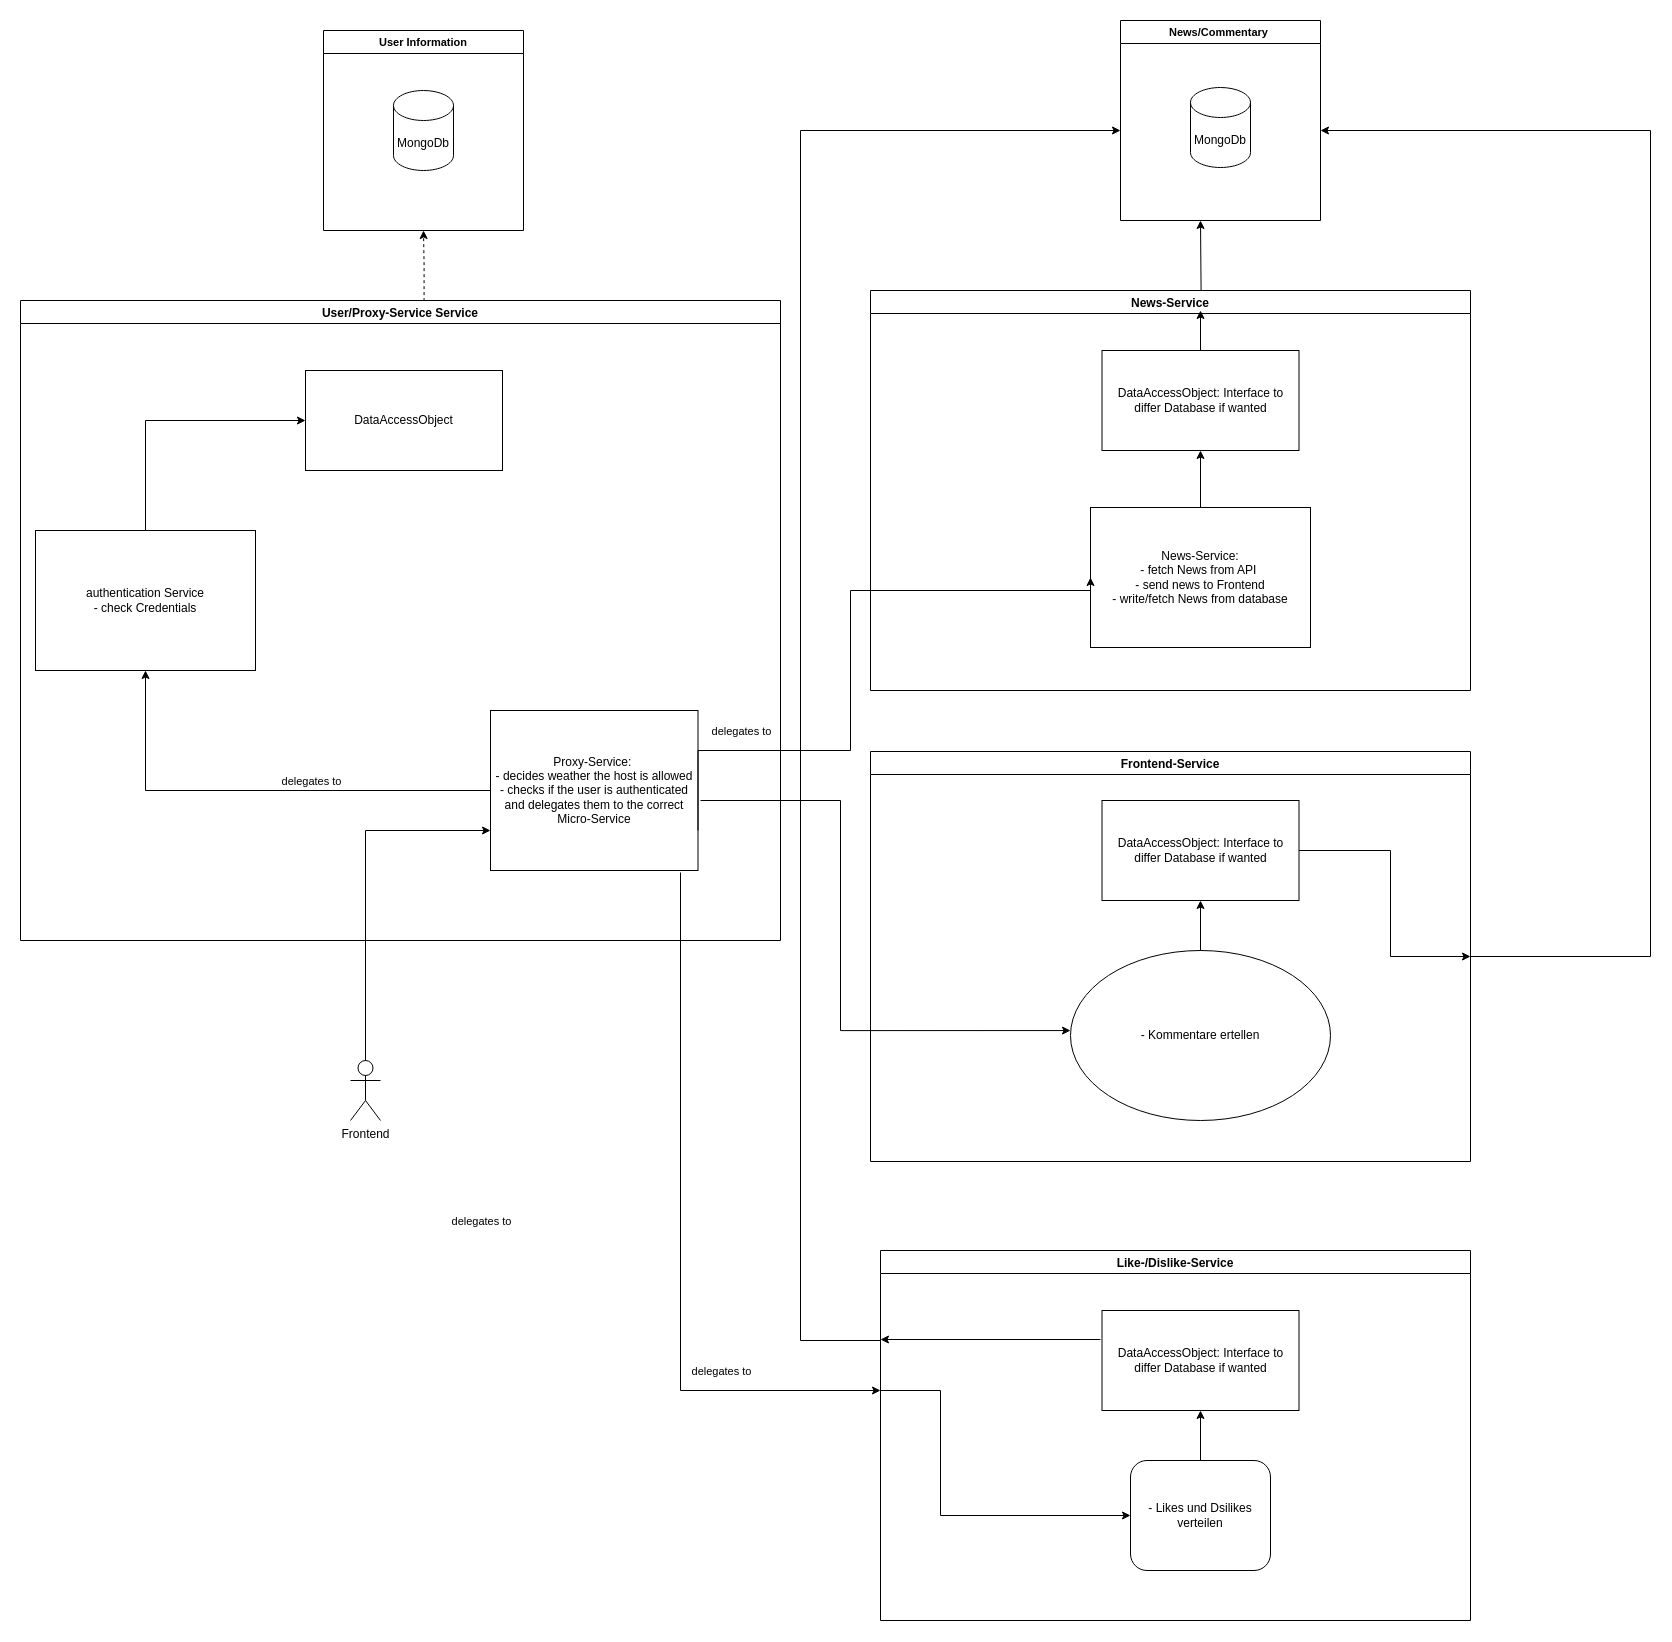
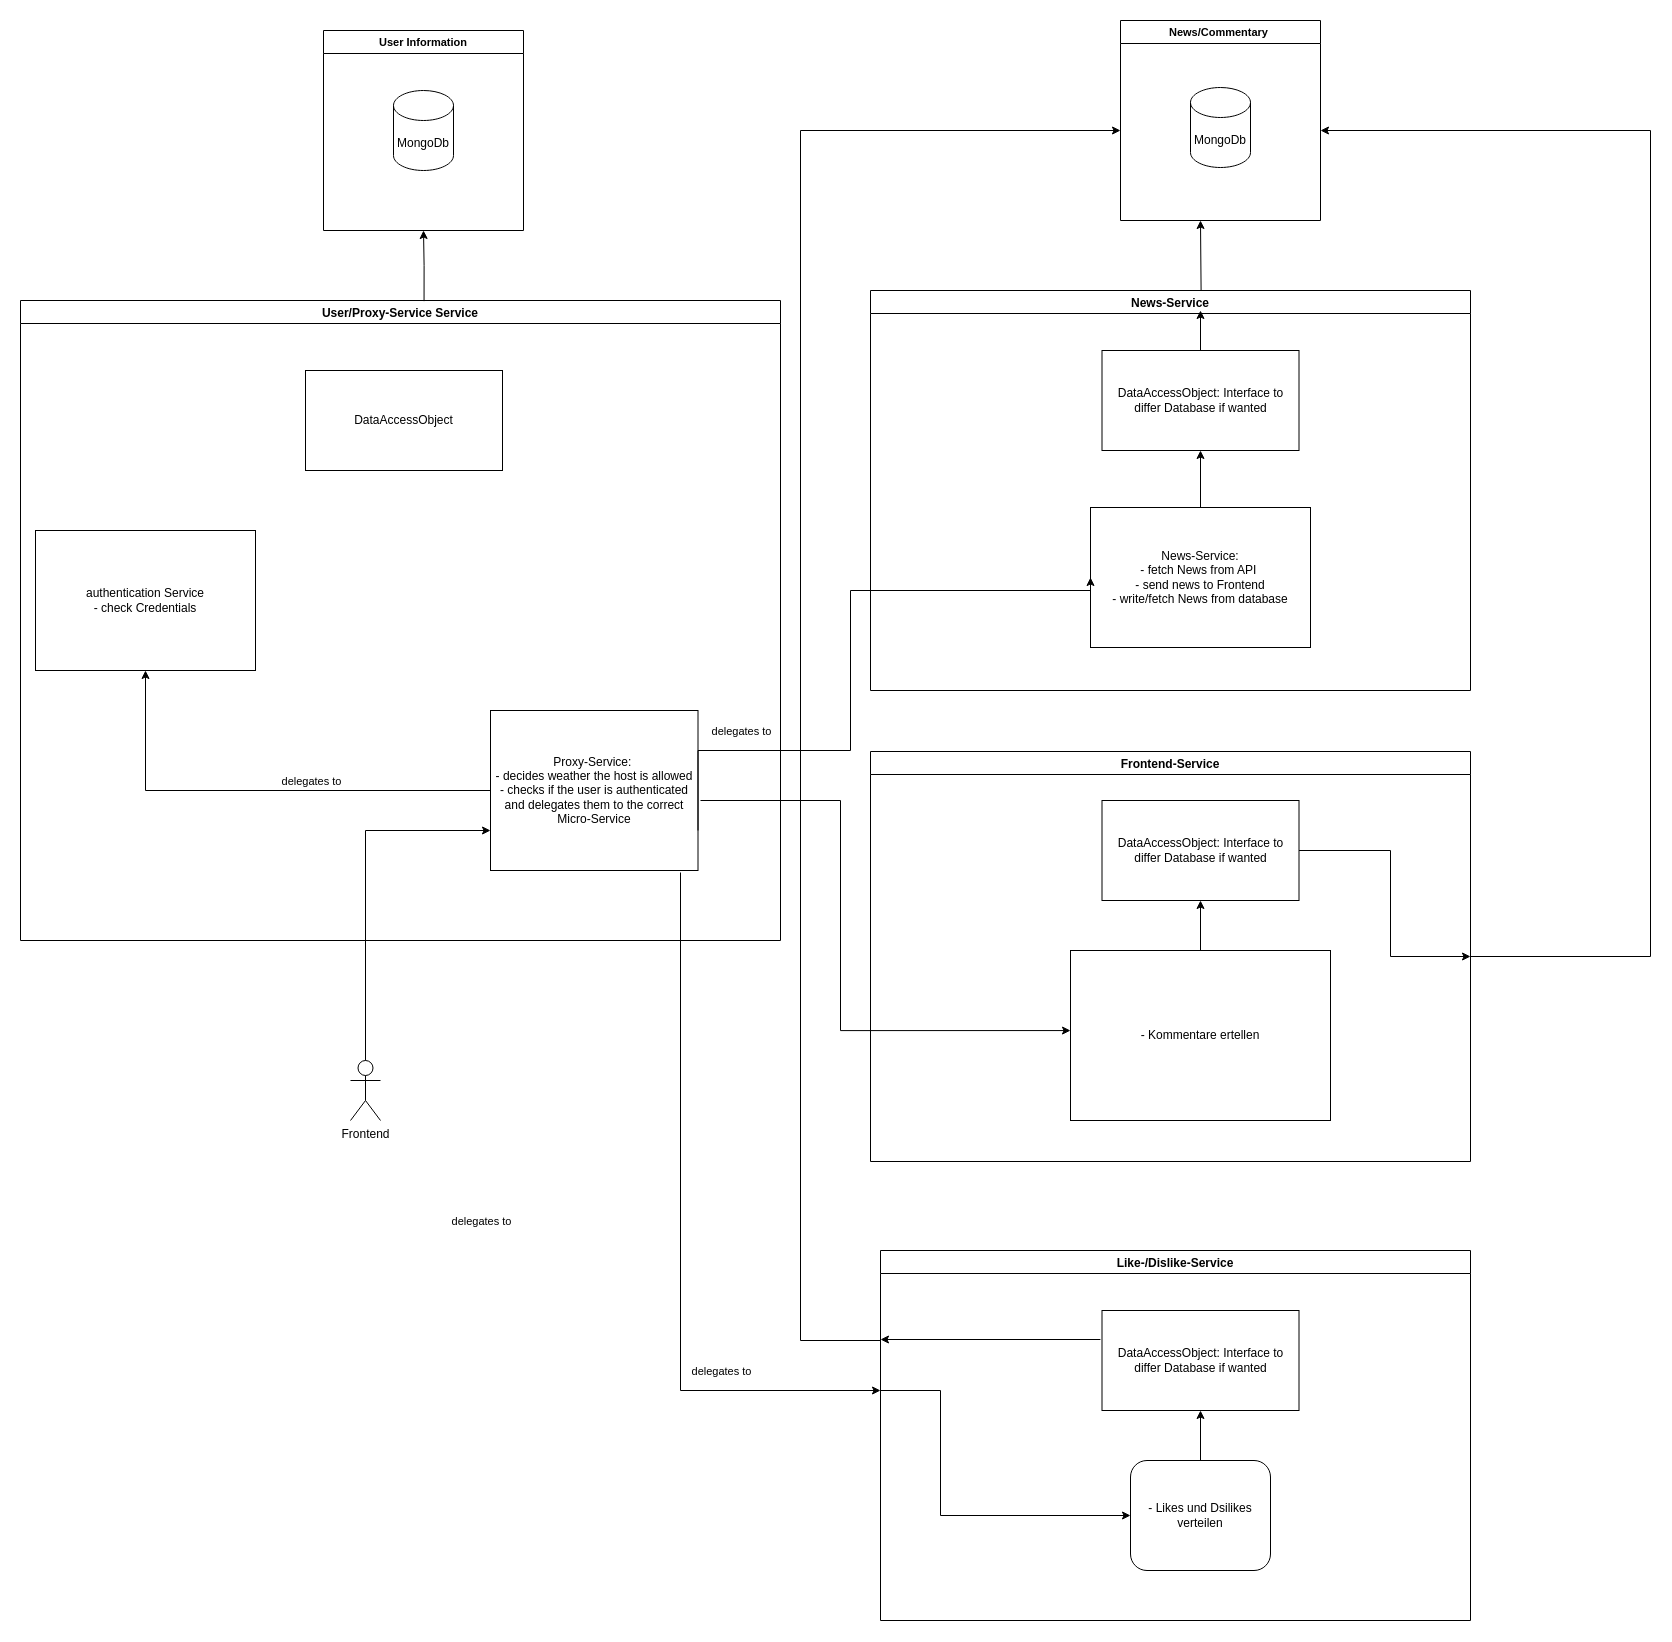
edge "User/Proxy-Service Service" -> "User Information": style dashed -> solid
edge "authentication Service - check Credentials" -> "DataAccessObject": removed
node "- Kommentare ertellen": shape ellipse -> rectangle
